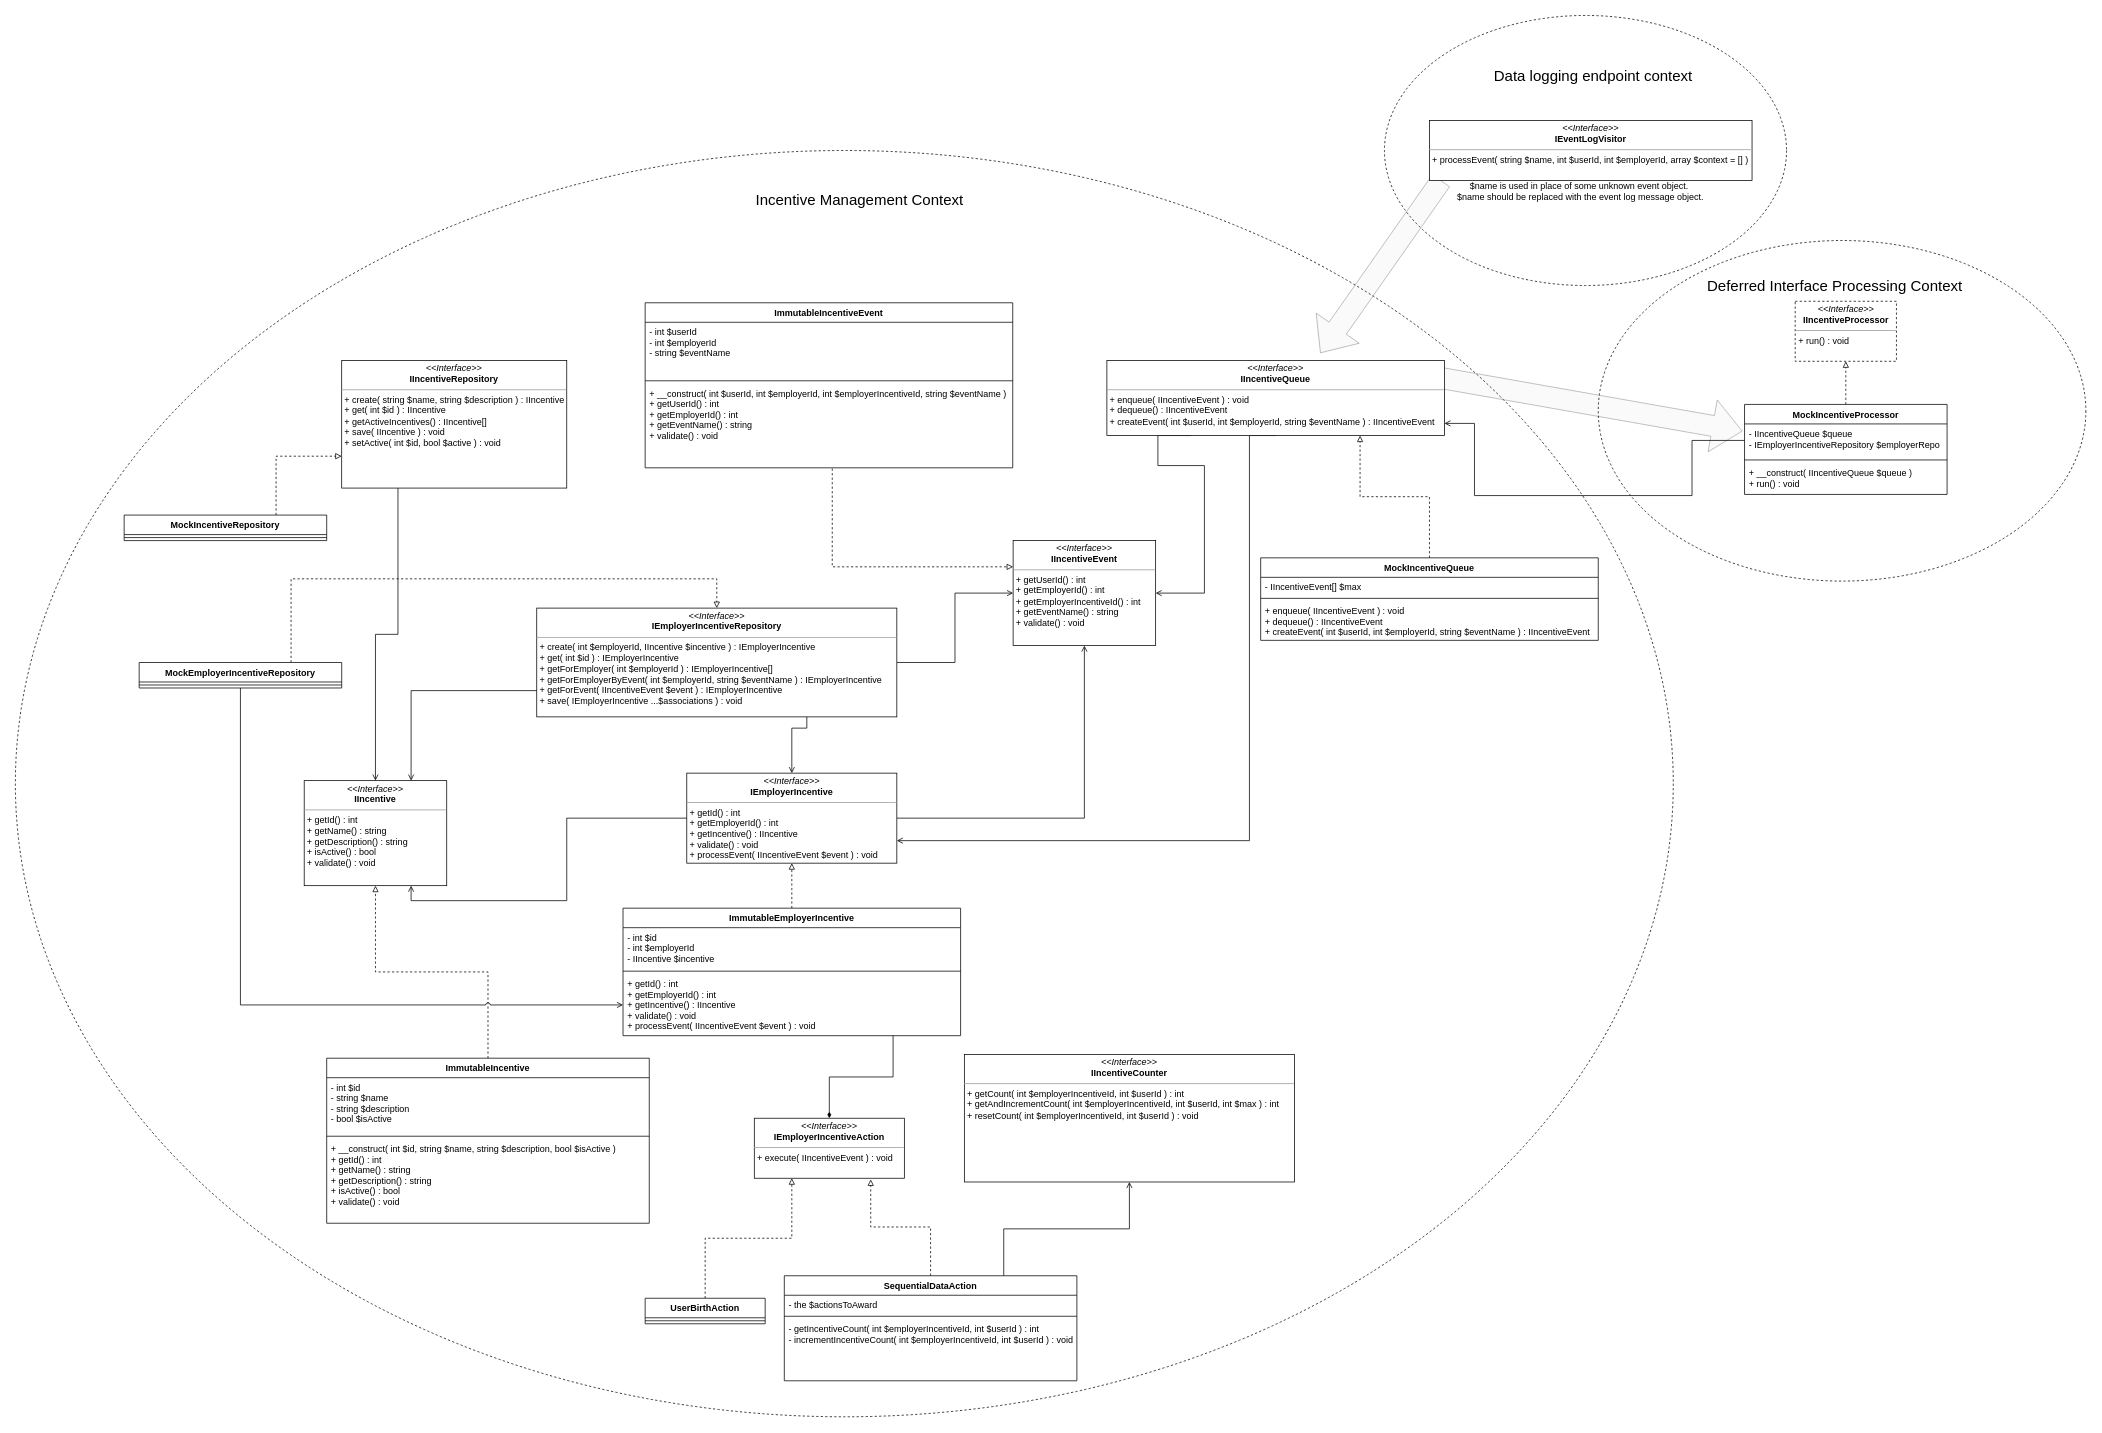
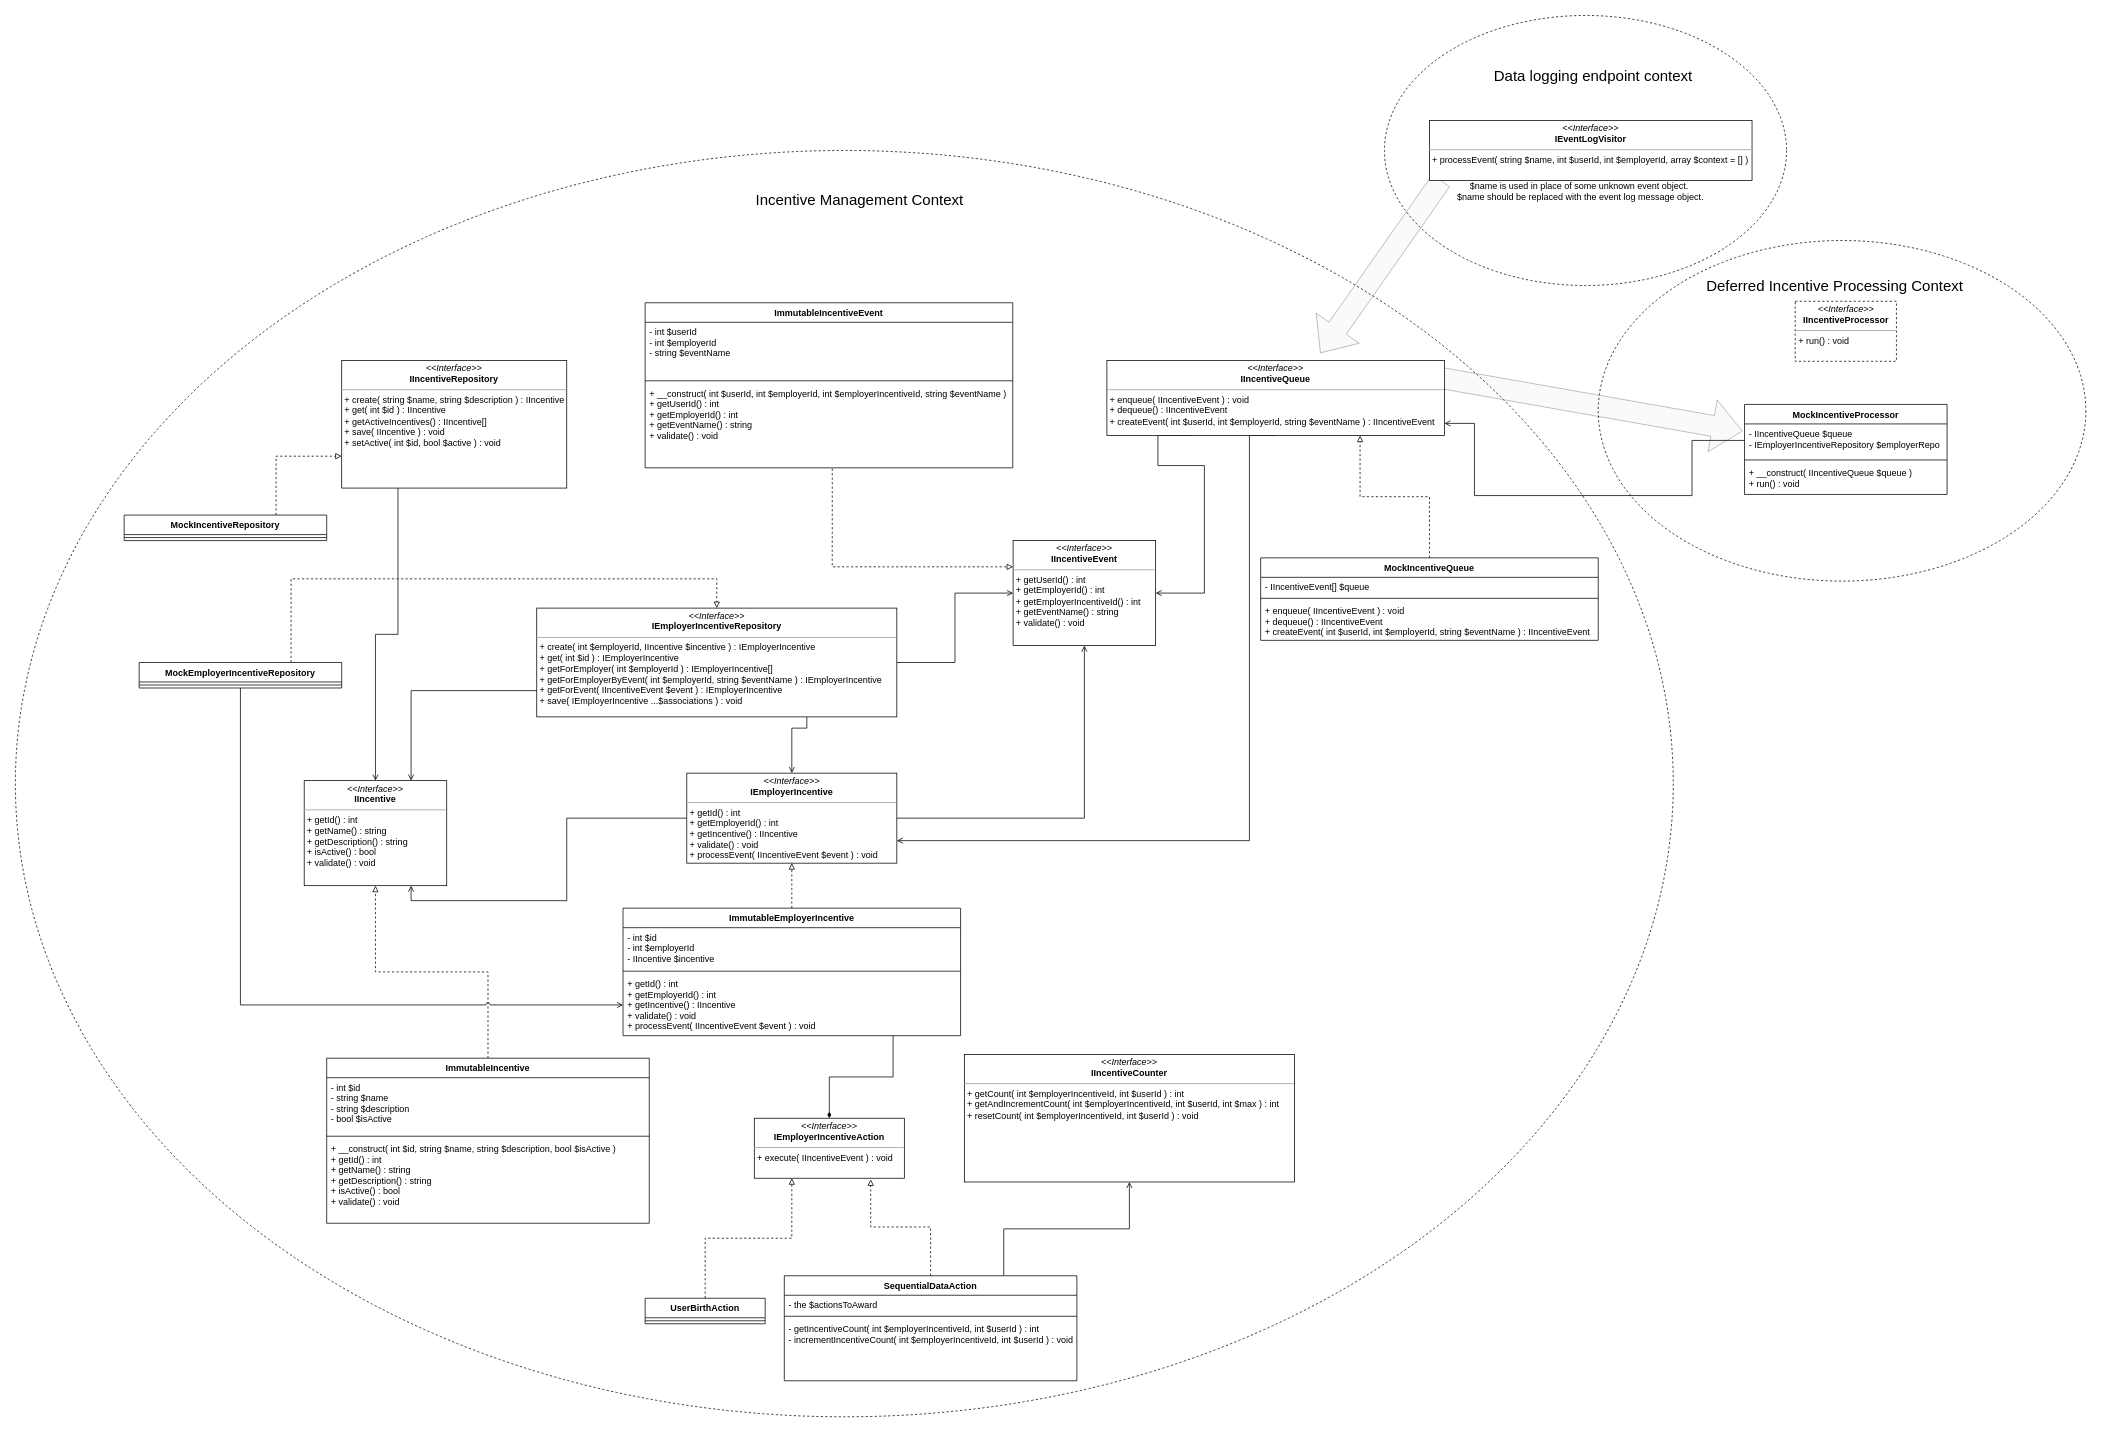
node "Deferred Interface Processing Context": label "Deferred Interface Processing Context" -> "Deferred Incentive Processing Context"
edge "MockIncentiveProcessor" -> "<<Interface>> IIncentiveProcessor + run() : void": removed
node "- IIncentiveEvent[] $max": label "- IIncentiveEvent[] $max" -> "- IIncentiveEvent[] $queue"
